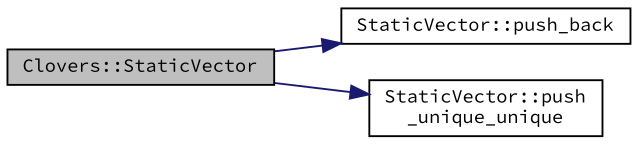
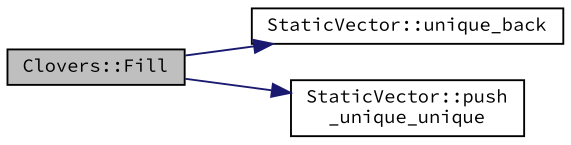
node "StaticVector::push_back": label "StaticVector::push_back" -> "StaticVector::unique_back"
node "Clovers::StaticVector": label "Clovers::StaticVector" -> "Clovers::Fill"
